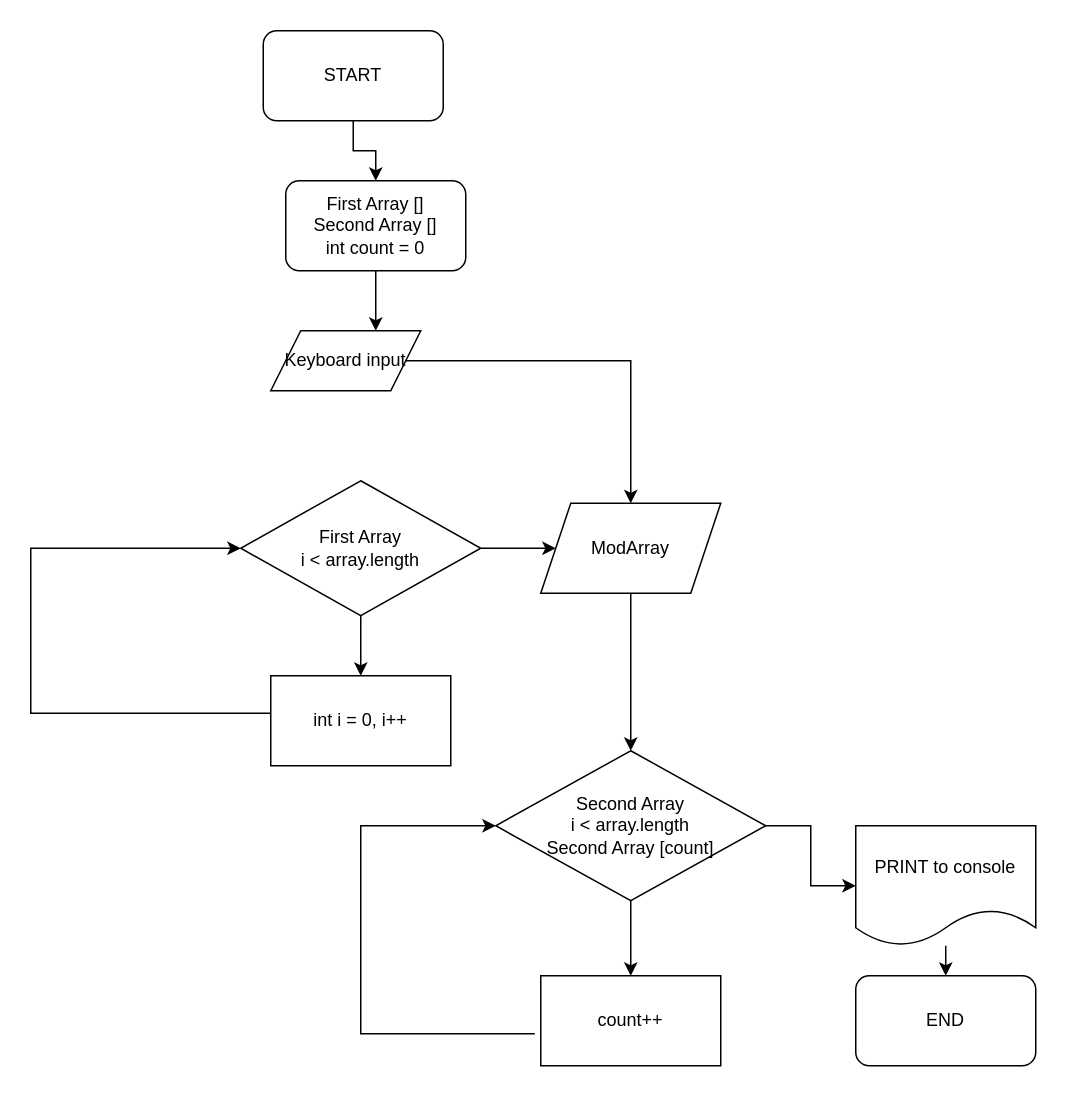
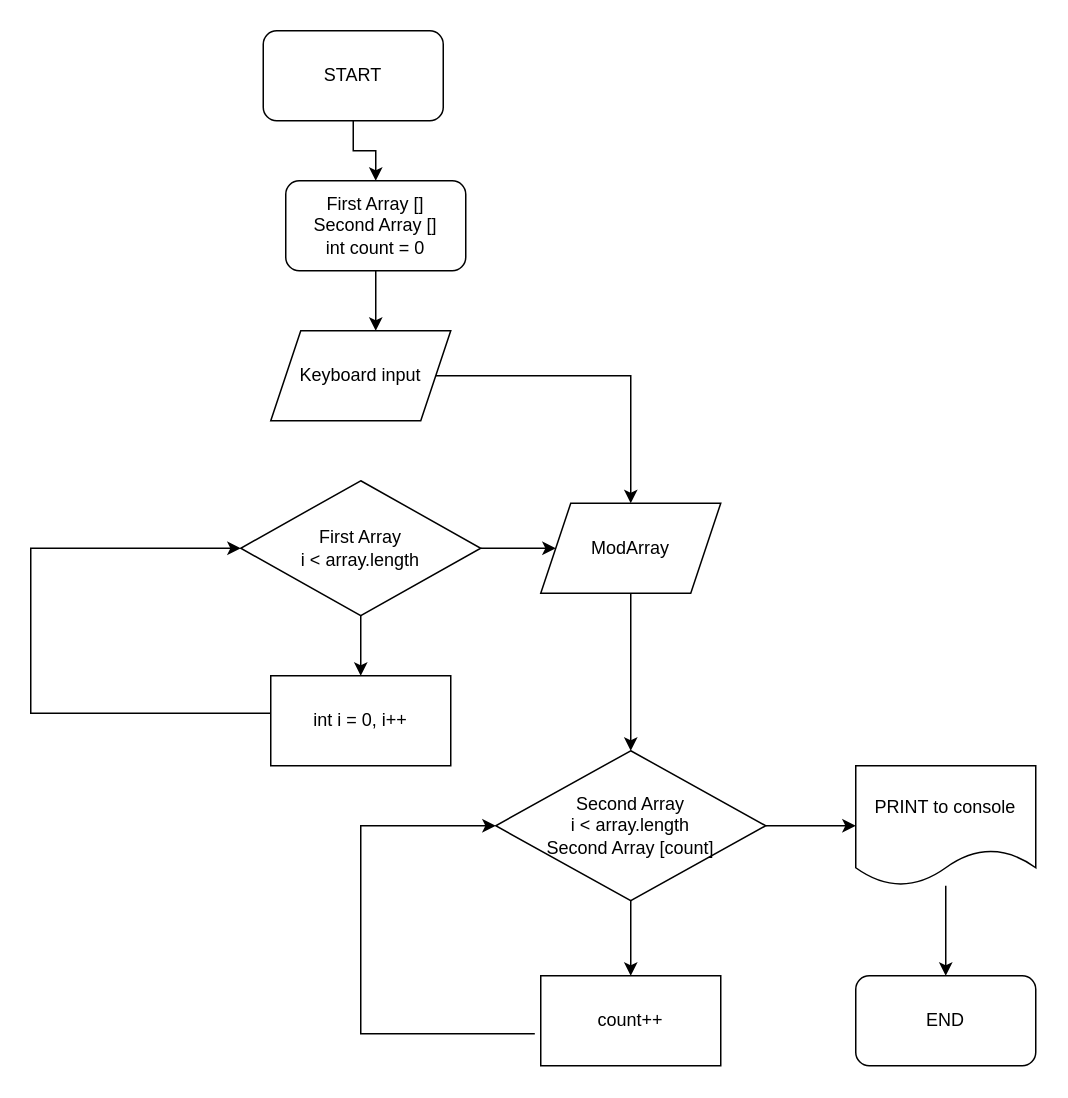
node "Keyboard input": size 150x60 -> 180x90
node "PRINT to console": moved (946, 886) -> (946, 826)
